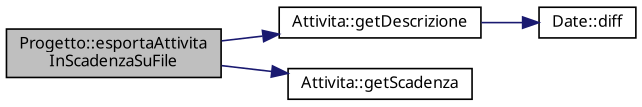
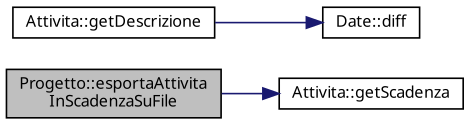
edge "Progetto::esportaAttivita InScadenzaSuFile" -> "Attivita::getDescrizione": removed
